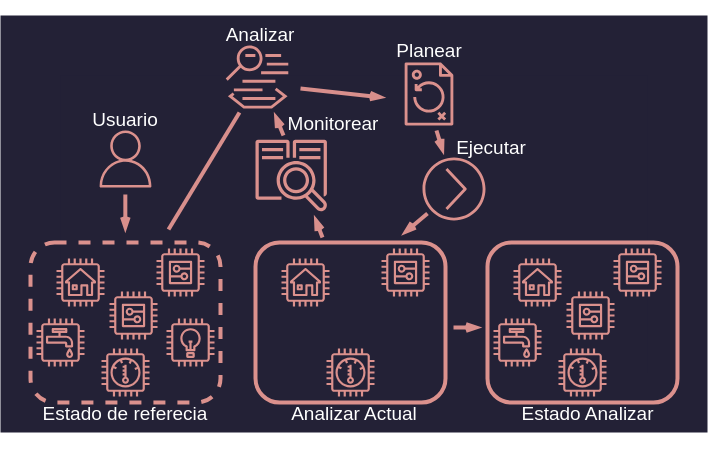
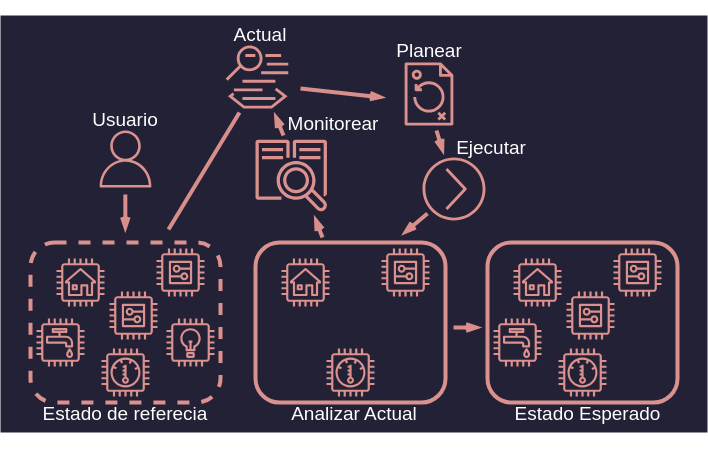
node "Analizar": label "Analizar" -> "Actual"
node "Estado Analizar": label "Estado Analizar" -> "Estado Esperado"
